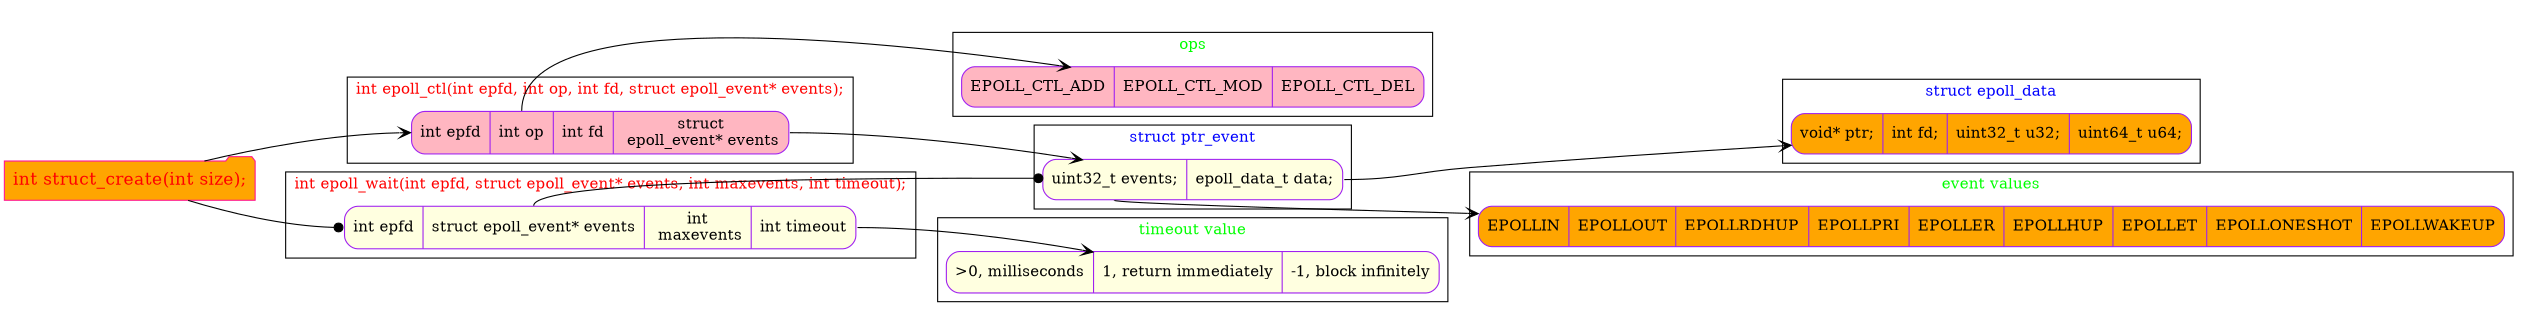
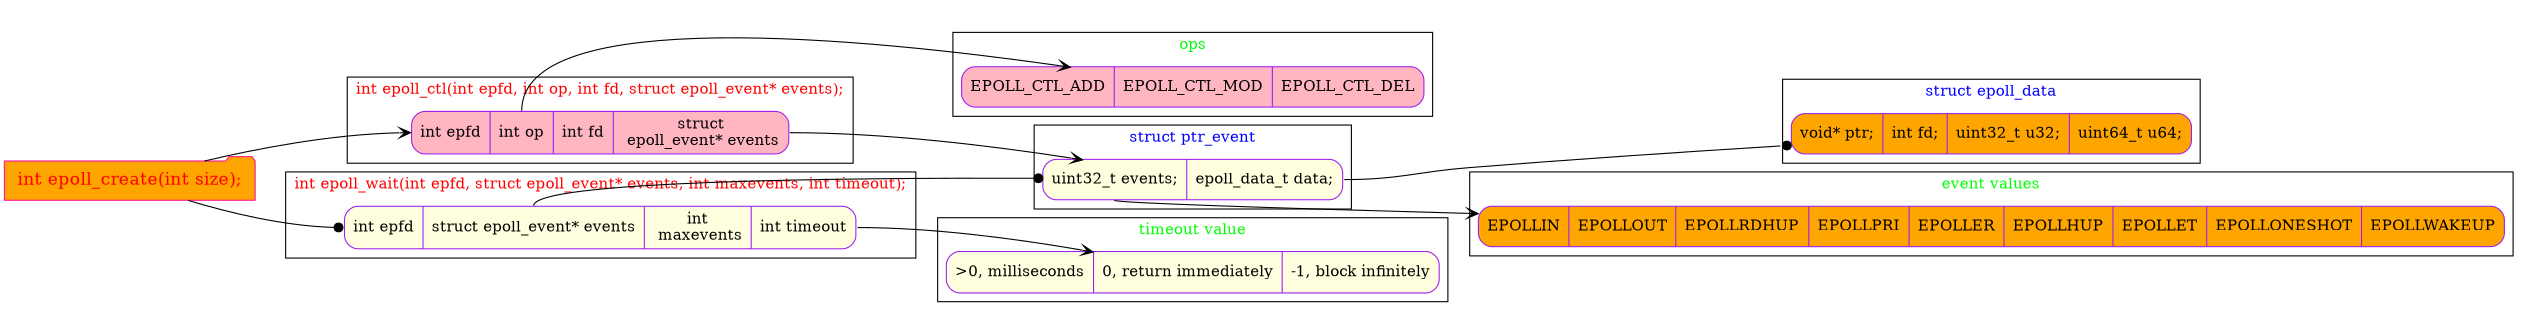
edge "uint32_t events;" -> "void* ptr;": arrowhead vee -> dot
node "int struct_create(int size);": label "int struct_create(int size);" -> "int epoll_create(int size);"
node ">0, milliseconds": text "1, return immediately" -> "0, return immediately"
